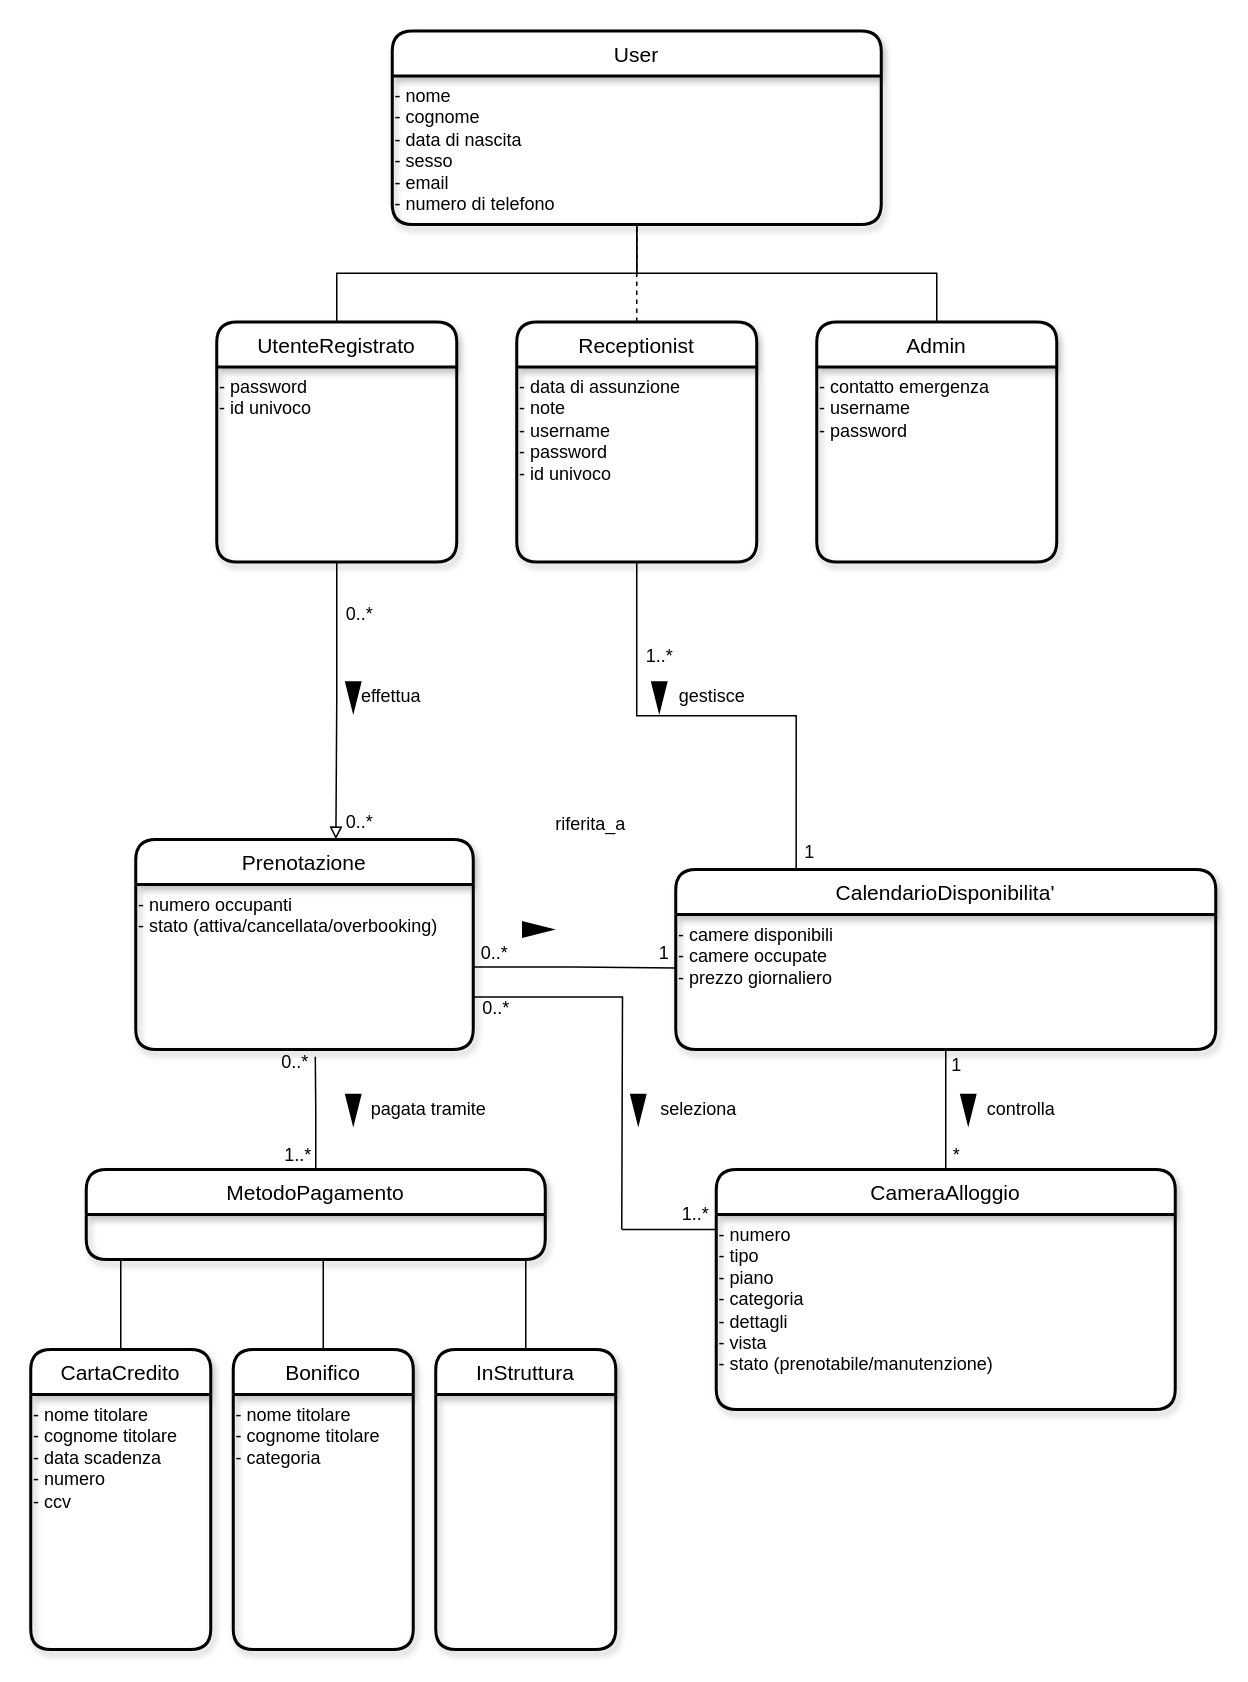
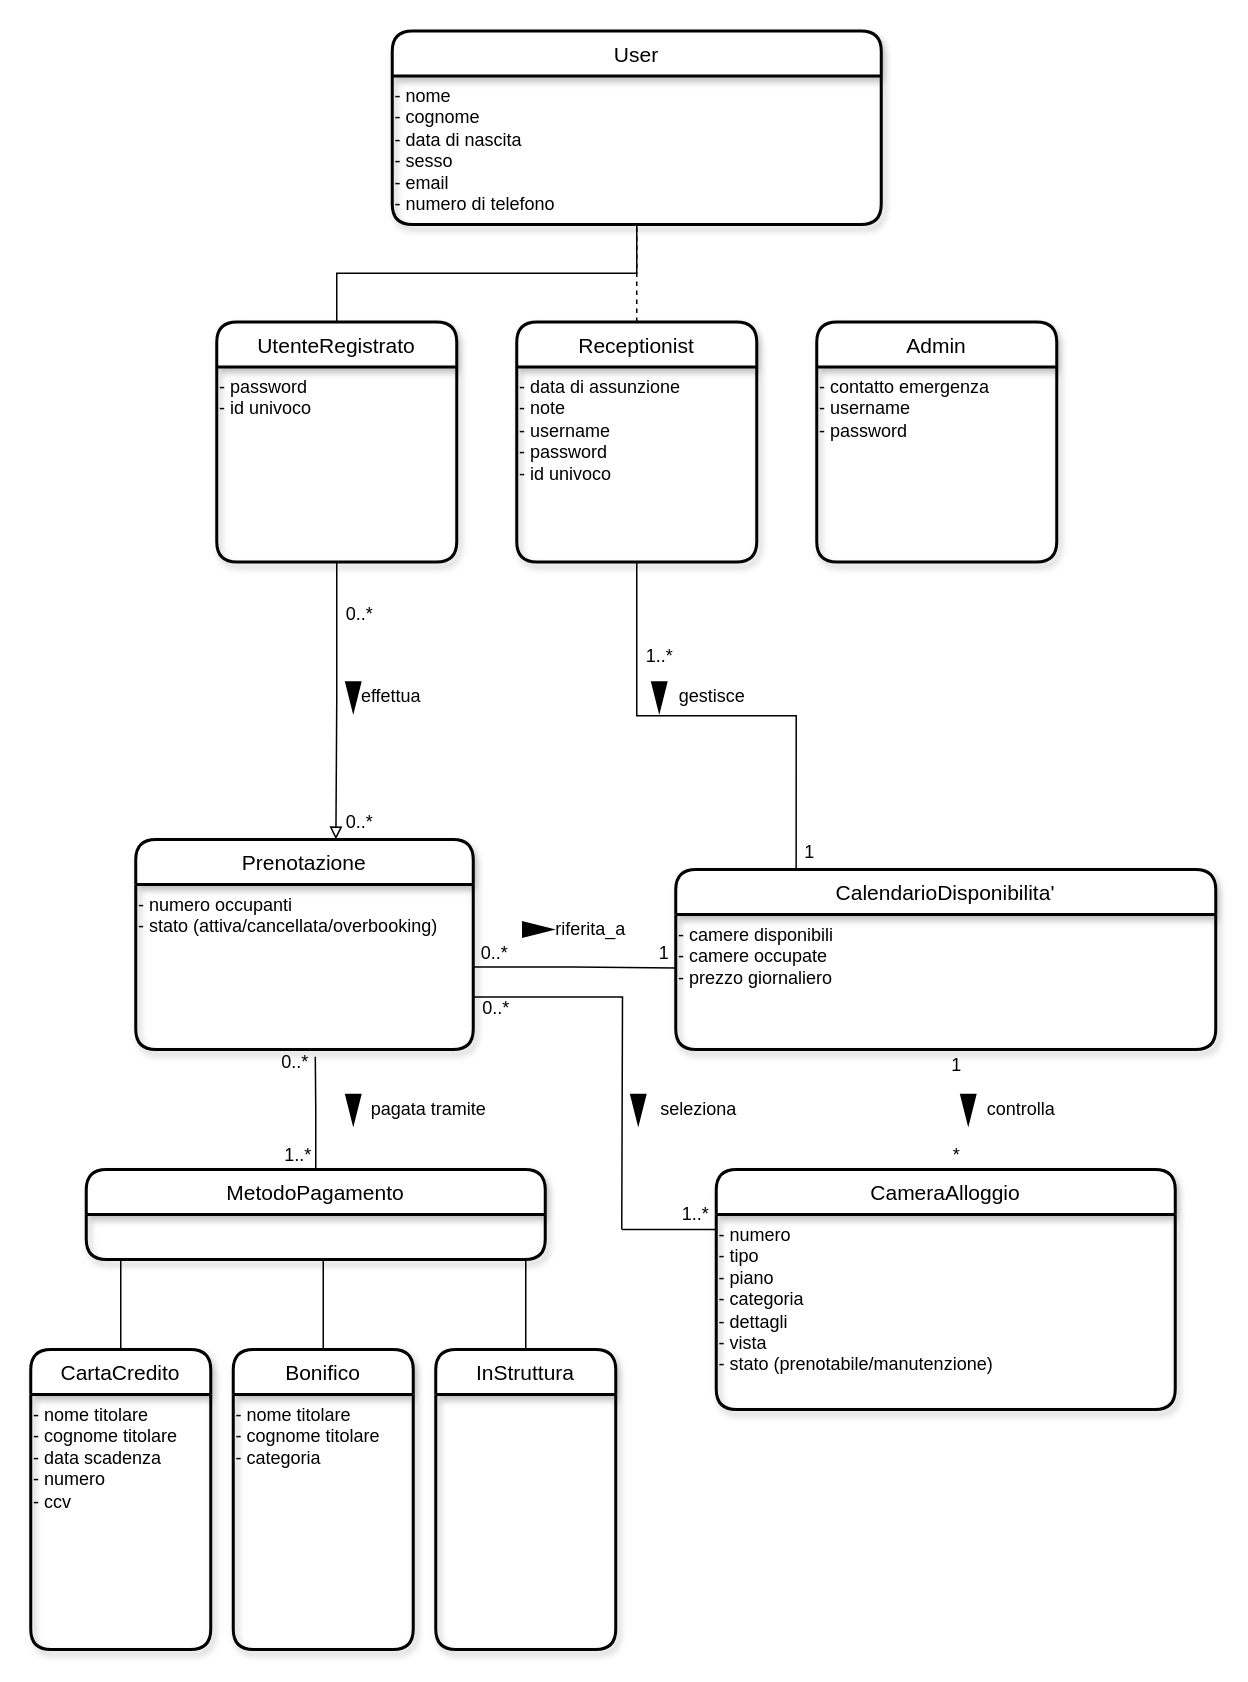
edge "User" -- "Admin": removed
node "riferita_a": moved (590, 824) -> (590, 929)
edge "CalendarioDisponibilita'" -- "CameraAlloggio": removed
